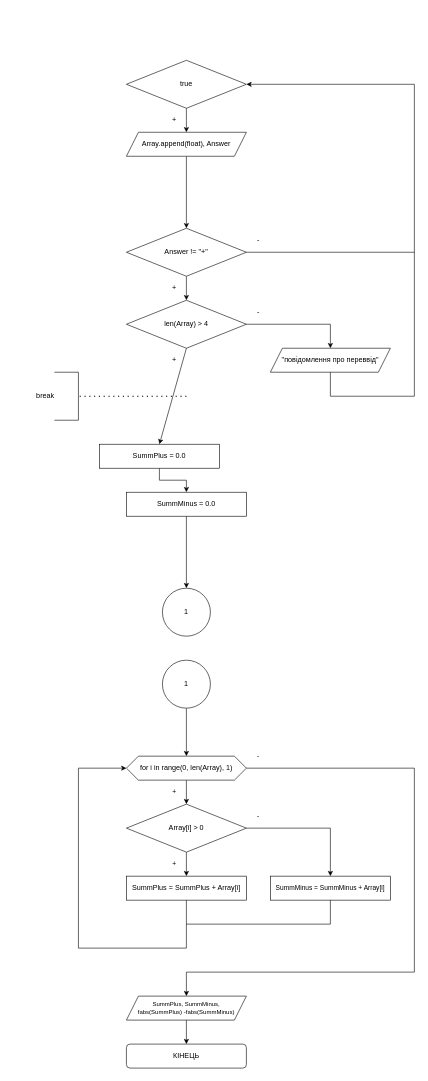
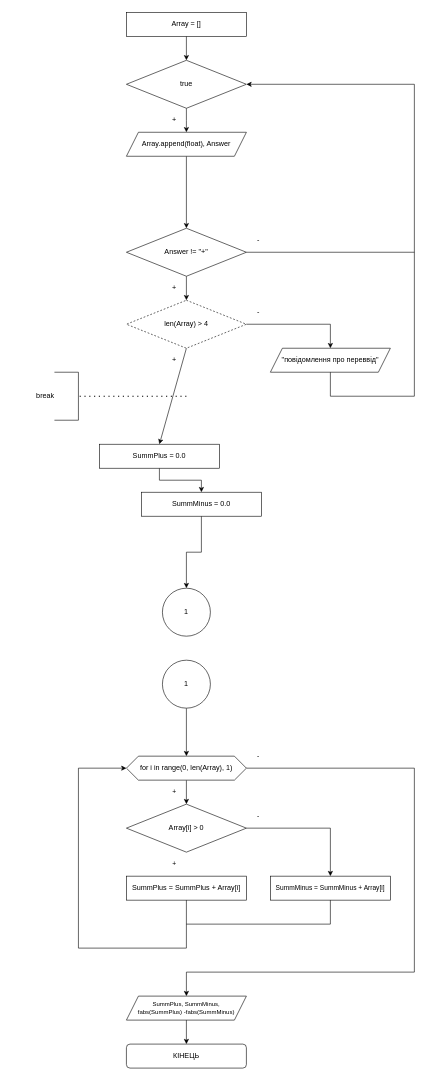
node "Array = []": added
edge "Array = []" -> "true": added
node "len(Array) > 4": style solid -> dashed
node "SummMinus = 0.0": moved (186, 504) -> (201, 504)
edge "Array[i] > 0" -> "SummPlus = SummPlus + Array[i]": removed
